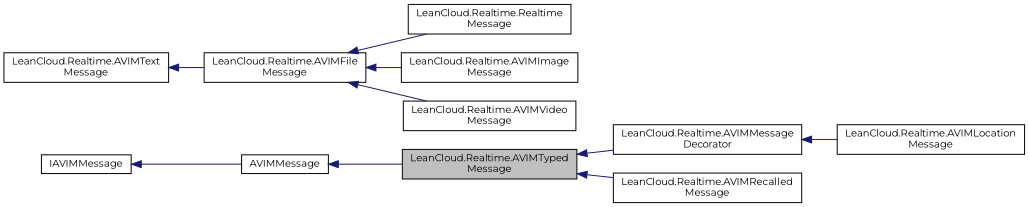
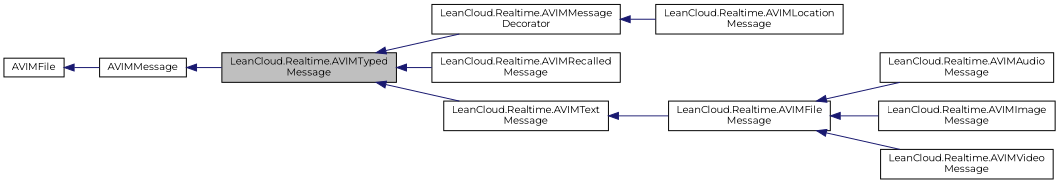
node "LeanCloud.Realtime.Realtime Message": label "LeanCloud.Realtime.Realtime Message" -> "LeanCloud.Realtime.AVIMAudio Message"
edge "LeanCloud.Realtime.AVIMText Message" -> "LeanCloud.Realtime.AVIMTyped Message": added
node "IAVIMMessage": label "IAVIMMessage" -> "AVIMFile"
